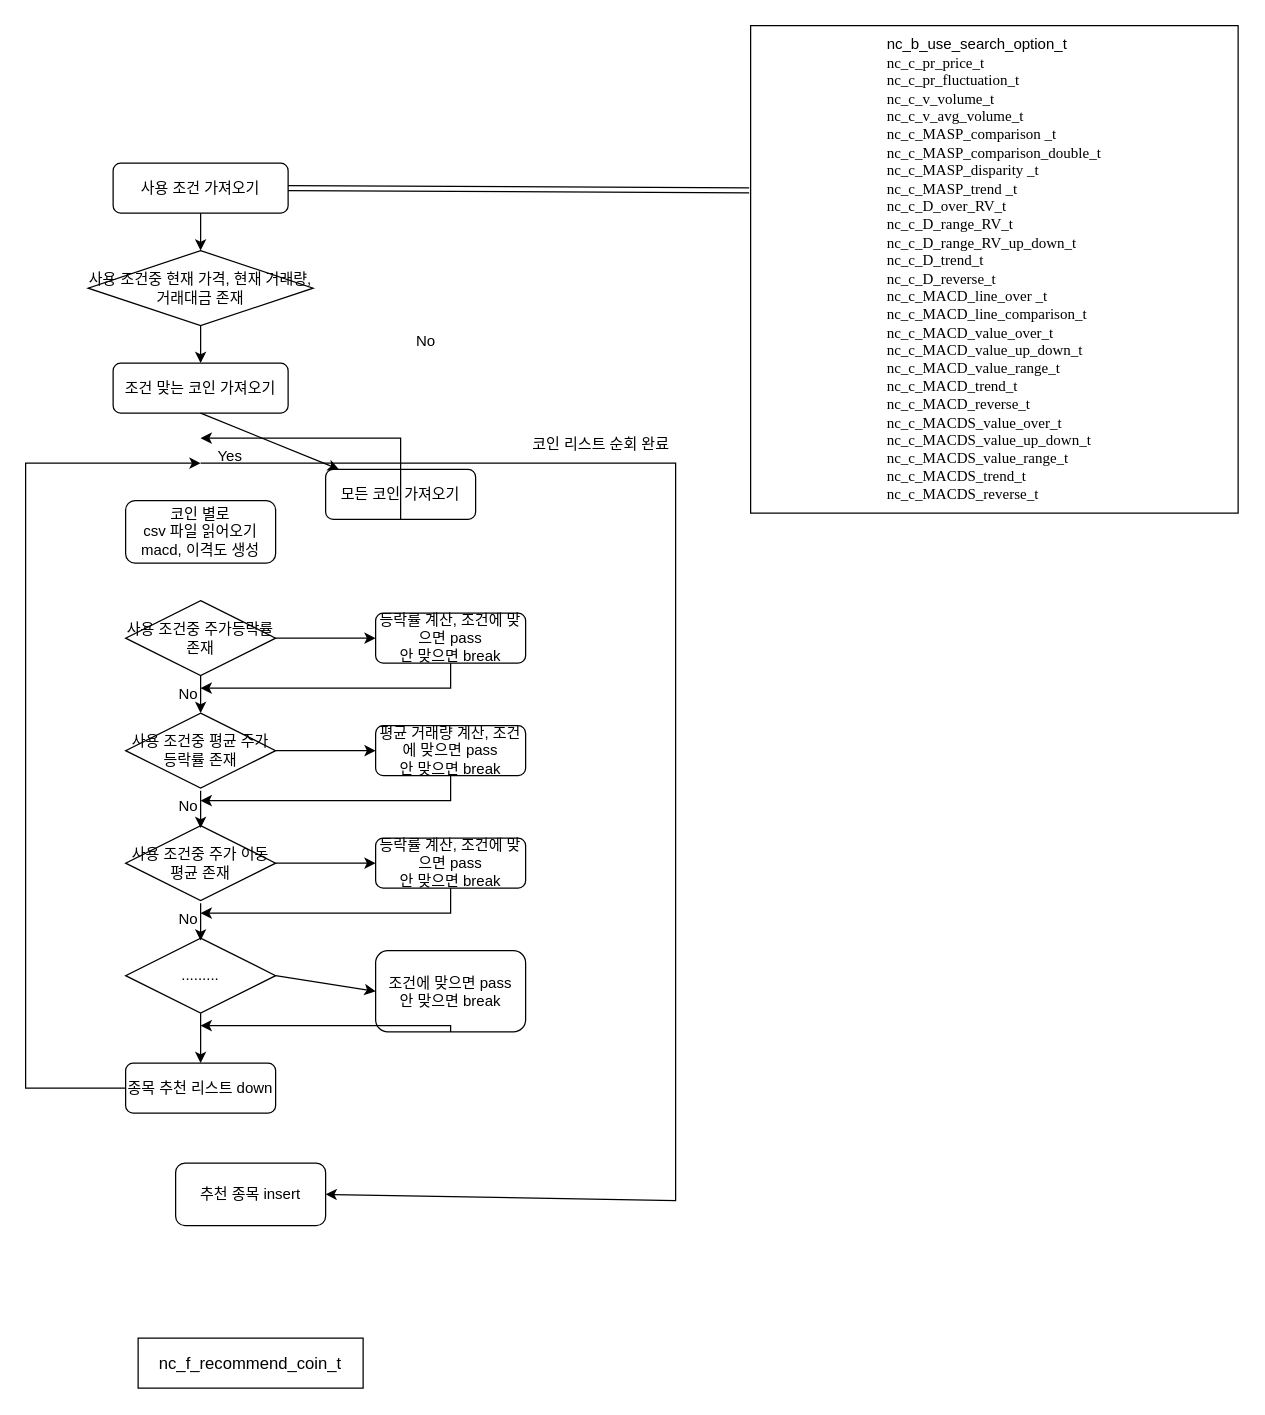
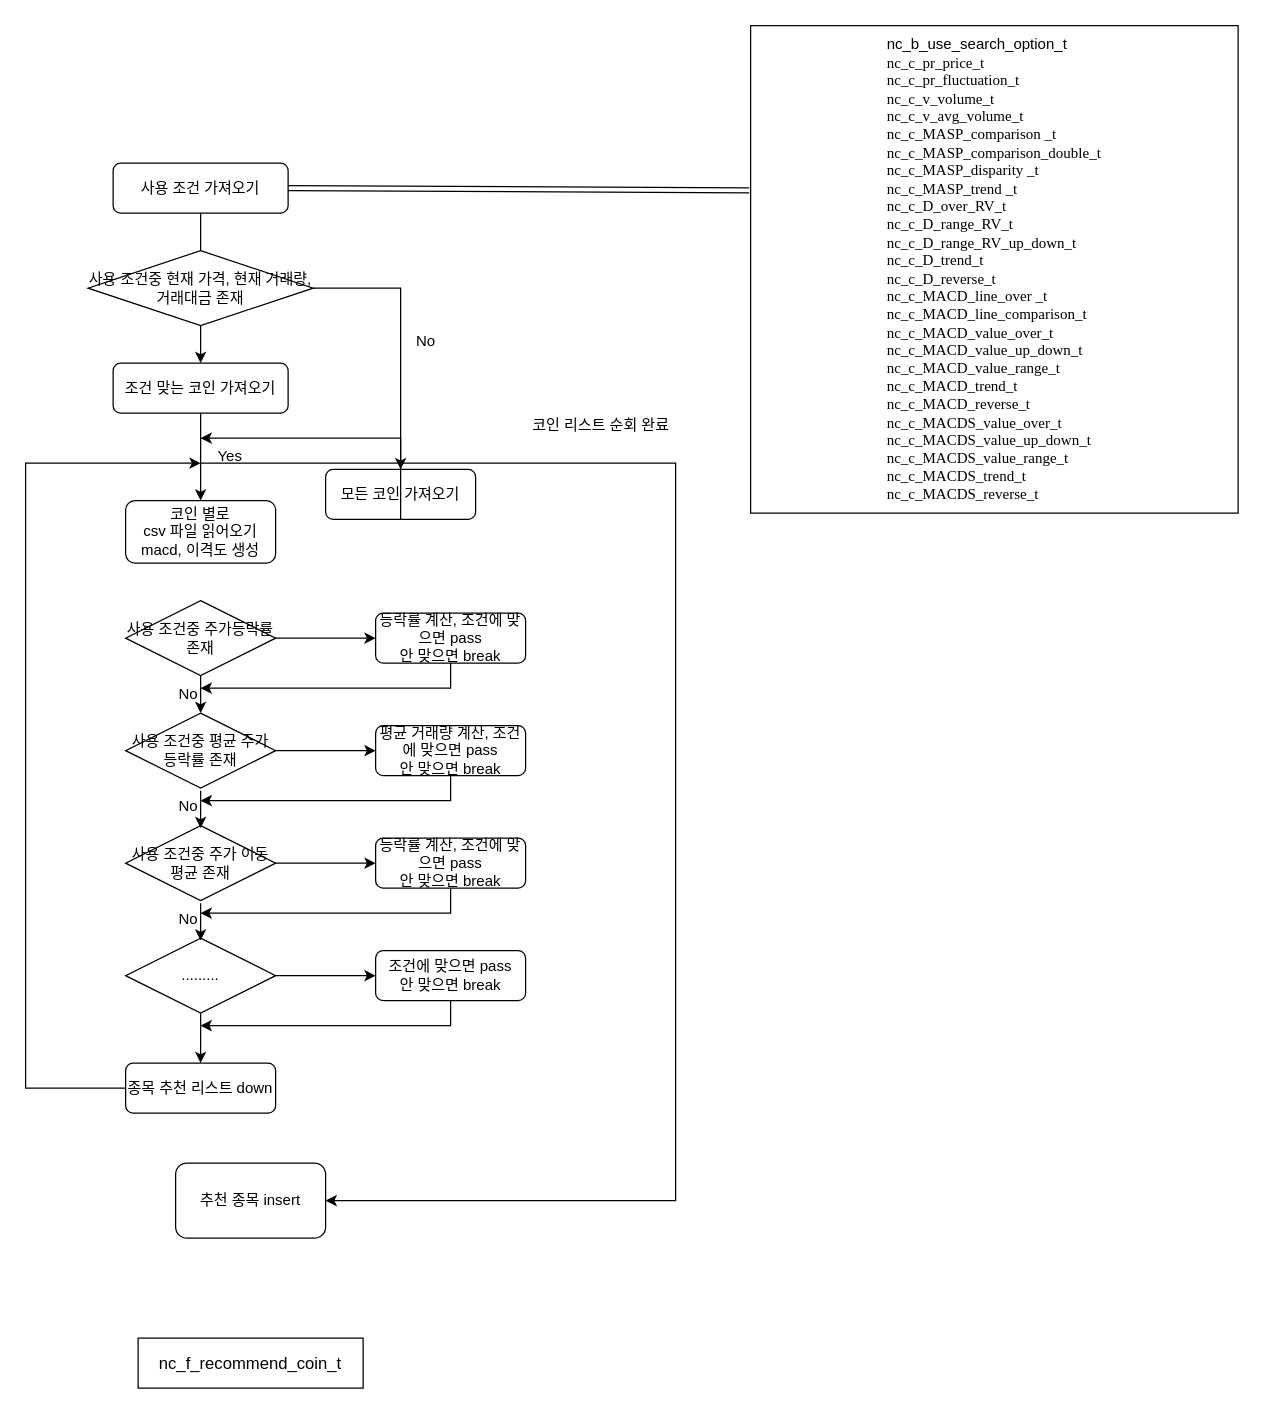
edge "사용 조건 가져오기" -> "사용 조건중 현재 가격, 현재 거래량, 거래대금 존재": arrowhead classic -> none
edge "사용 조건중 현재 가격, 현재 거래량, 거래대금 존재" -> "모든 코인 가져오기": added
edge "조건 맞는 코인 가져오기" -> "모든 코인 가져오기": now "조건 맞는 코인 가져오기" -> "코인 별로 csv 파일 읽어오기 macd, 이격도 생성"
node "코인 리스트 순회 완료": moved (601, 444) -> (601, 426)
node "조건에 맞으면 pass 안 맞으면 break": size 150x81 -> 150x50
node "추천 종목 insert": size 150x63 -> 150x75
